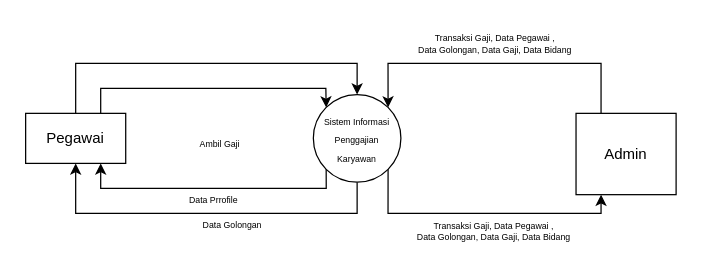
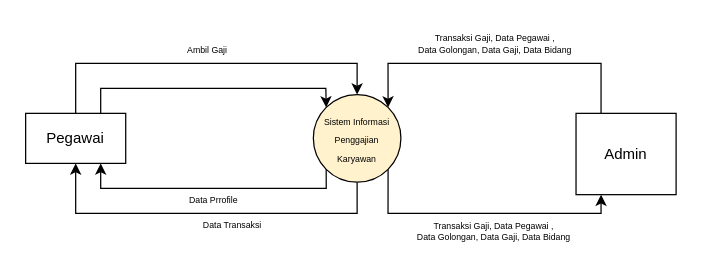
node "Sistem Informasi Penggajian Karyawan": fillcolor #ffffff -> #fff2cc
node "Ambil Gaji": moved (219, 144) -> (207, 51)
node "Data Golongan": label "Data Golongan" -> "Data Transaksi"
